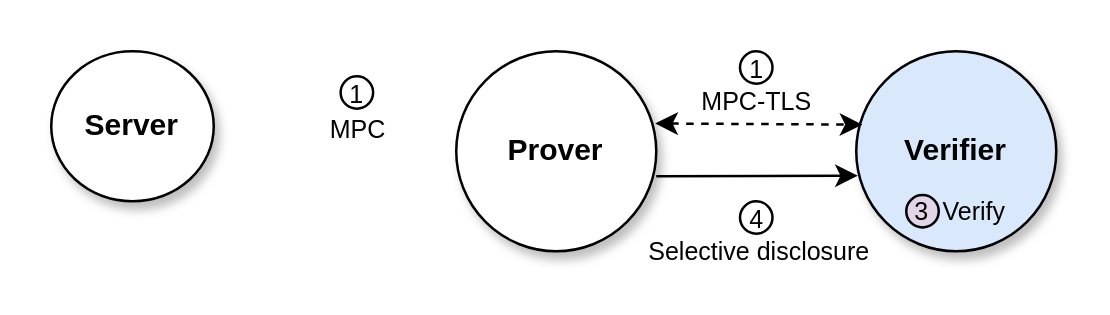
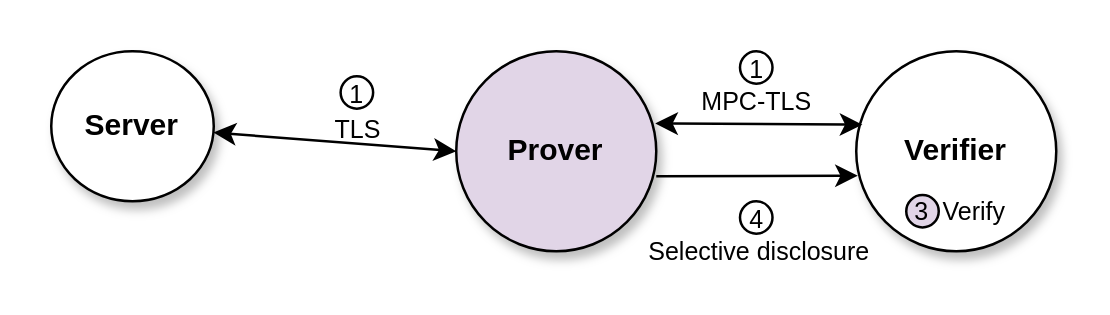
edge "Prover" -- "Verifier": style dashed -> solid
node "MPC": label "MPC" -> "TLS"
edge "Server" -- "Prover": added
node "Prover": fillcolor #ffffff -> #e1d5e7
node "Verifier": fillcolor #dae8fc -> #ffffff
